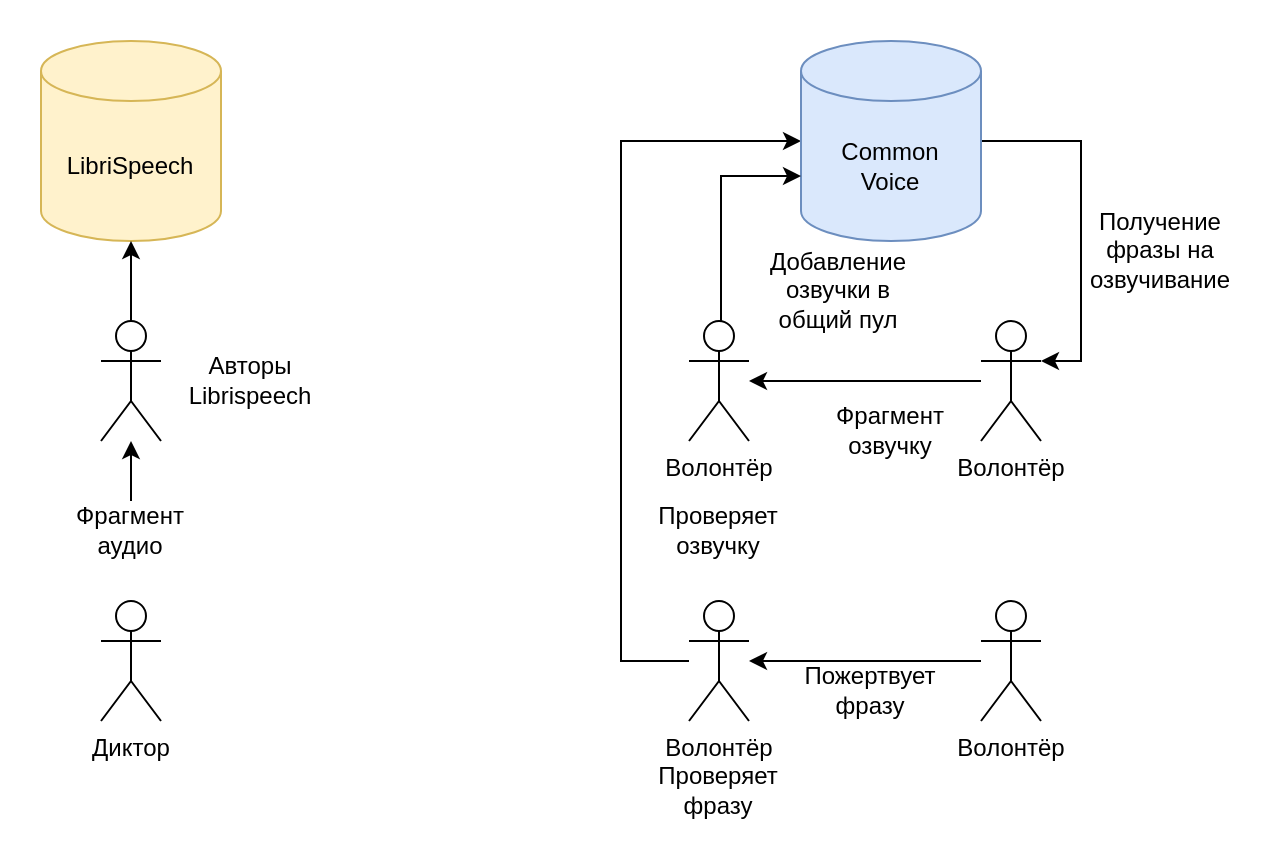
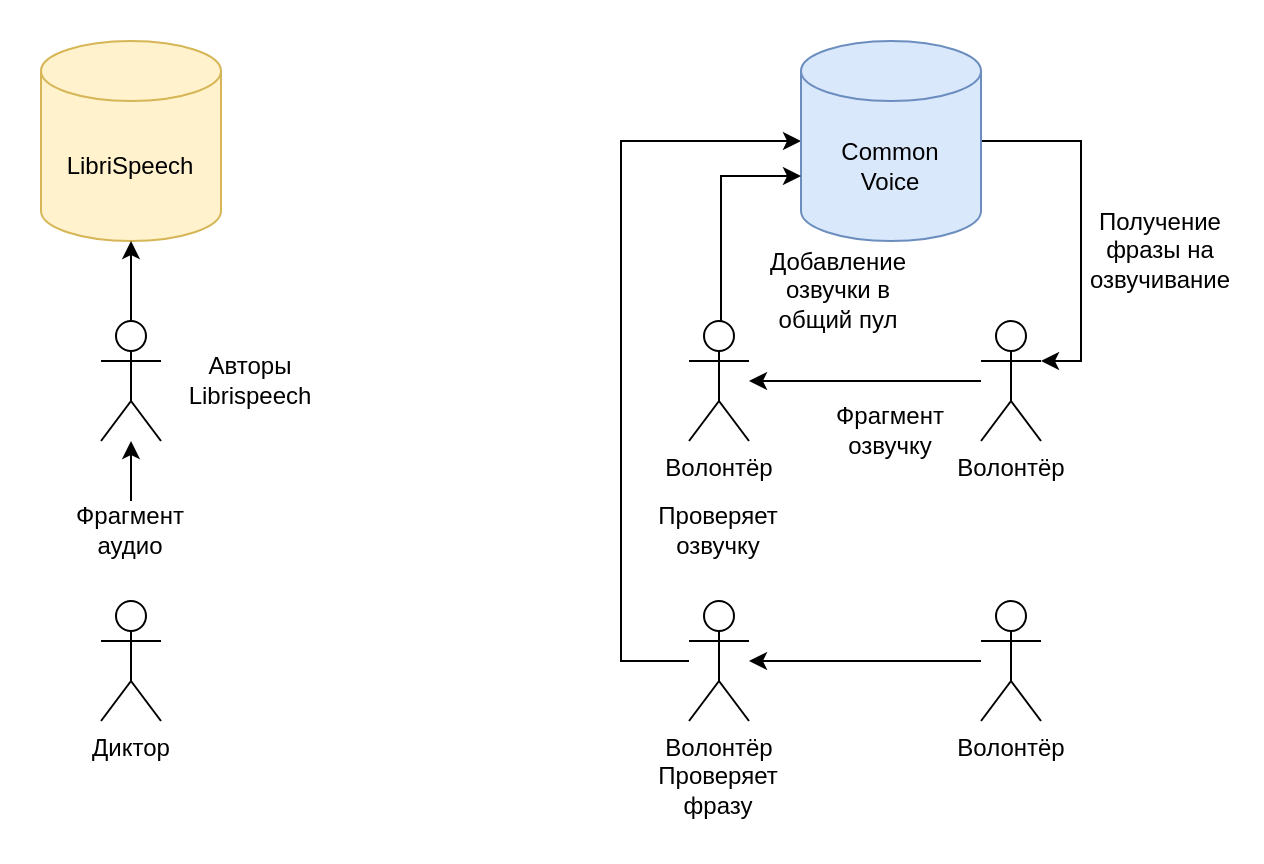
node "Пожертвует фразу": removed
